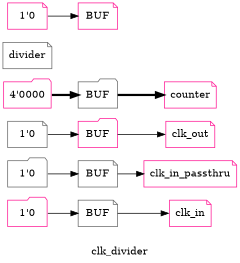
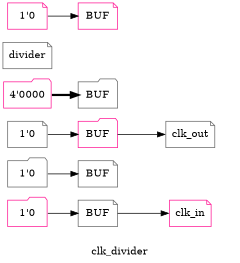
node "counter": removed
node "clk_out": color deeppink -> gray40
node "clk_in_passthru": removed
